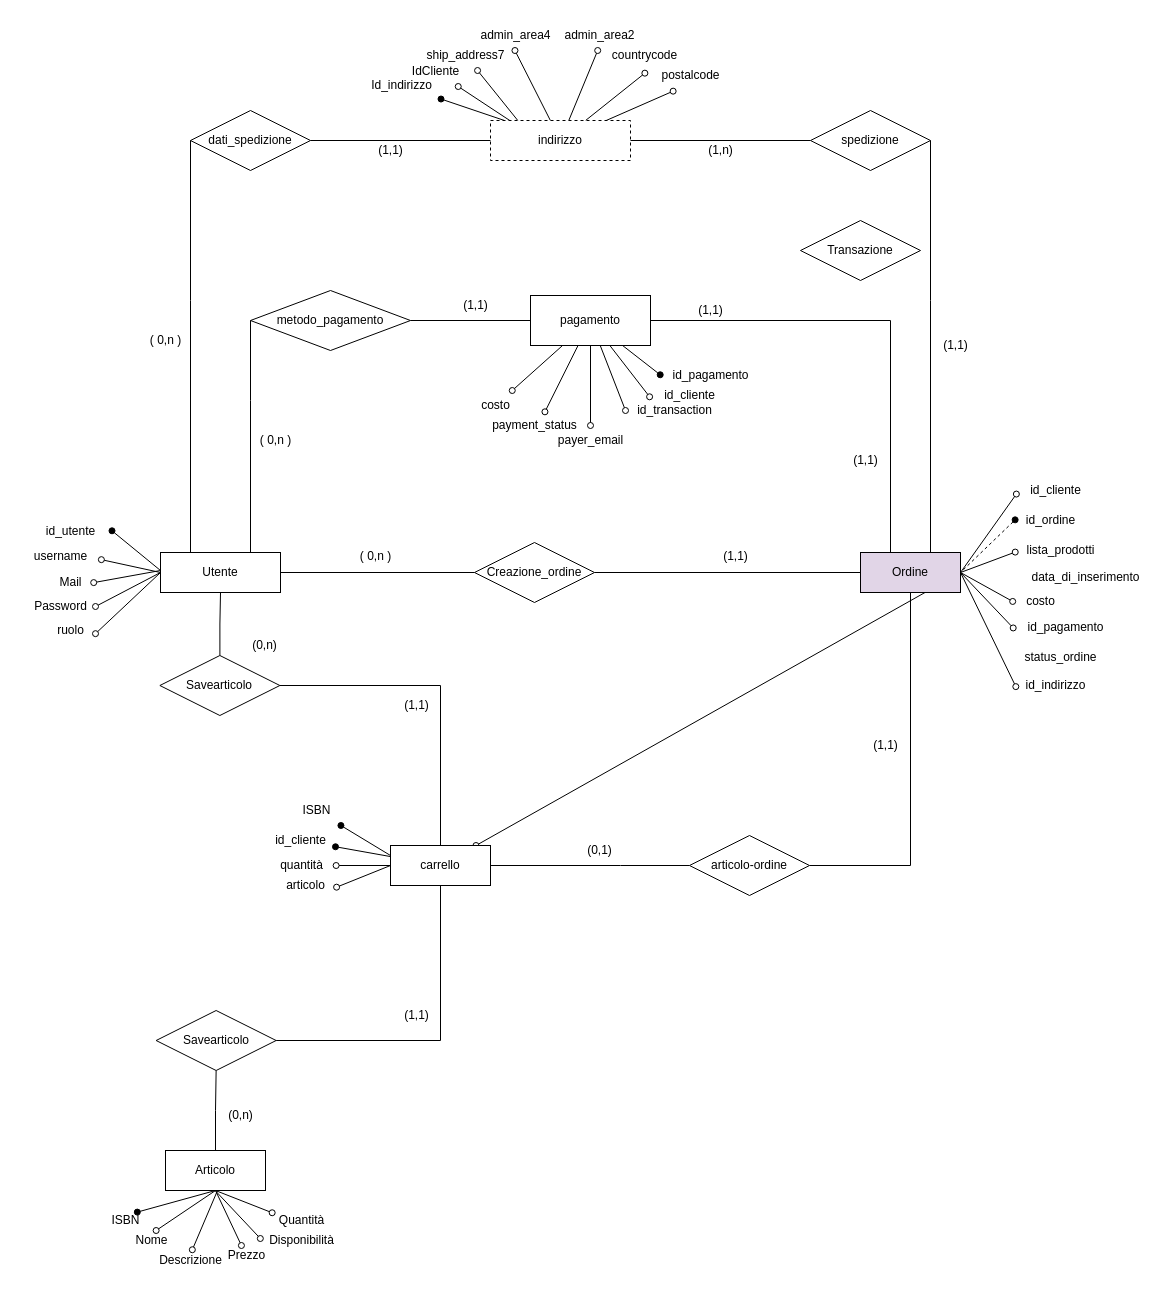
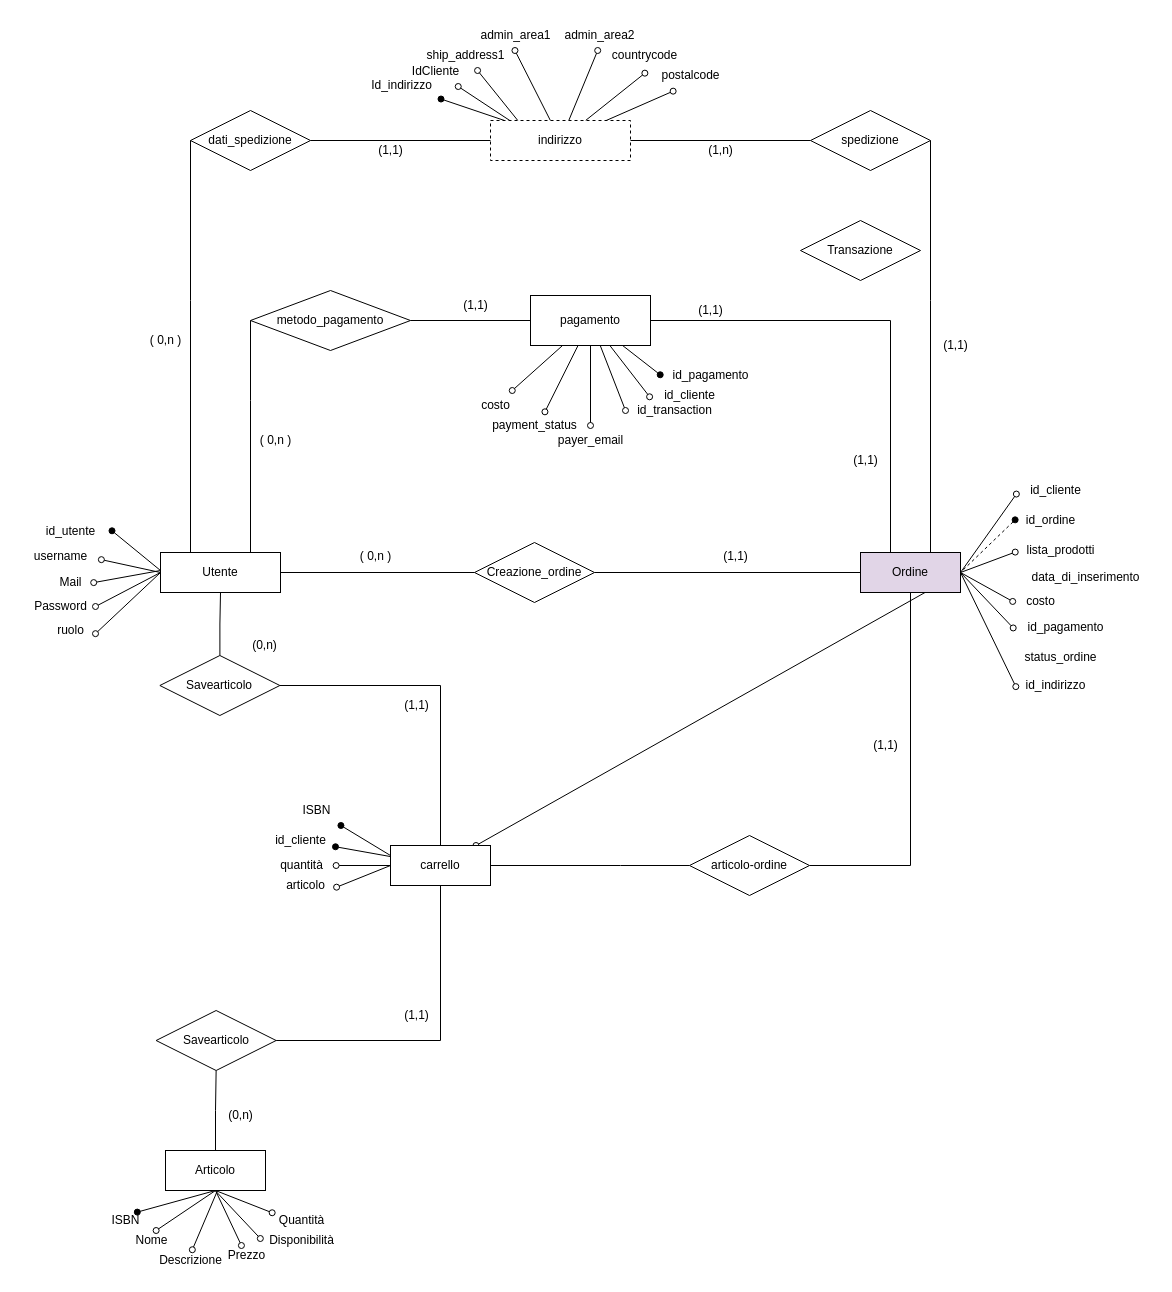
node "admin_area4": label "admin_area4" -> "admin_area1"
node "ship_address7": label "ship_address7" -> "ship_address1"
node "(0,1)": removed
